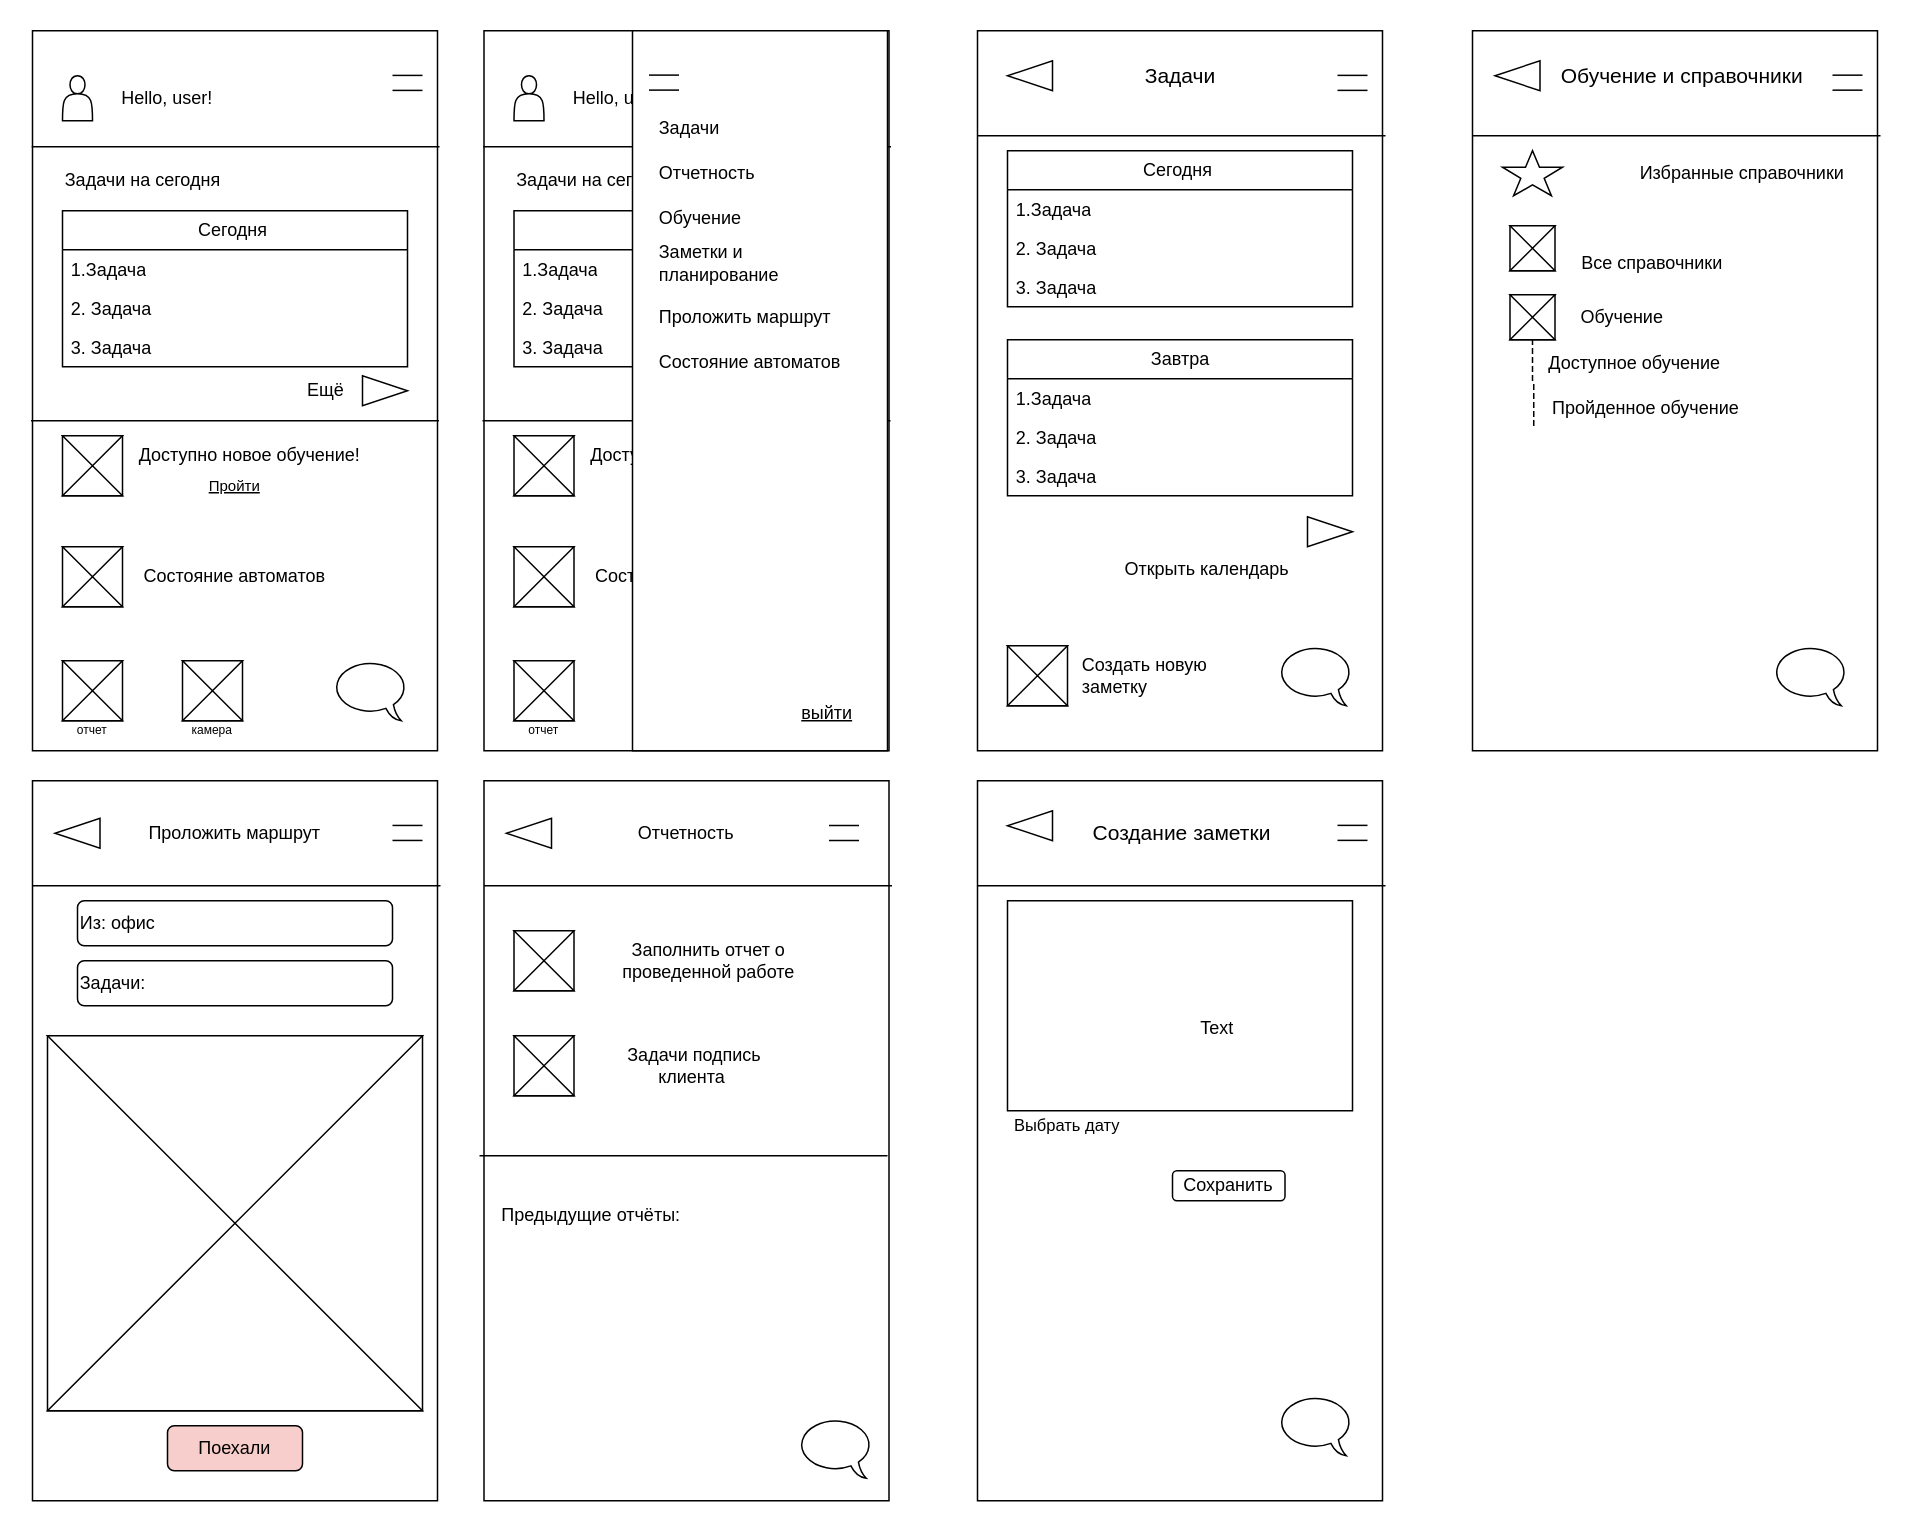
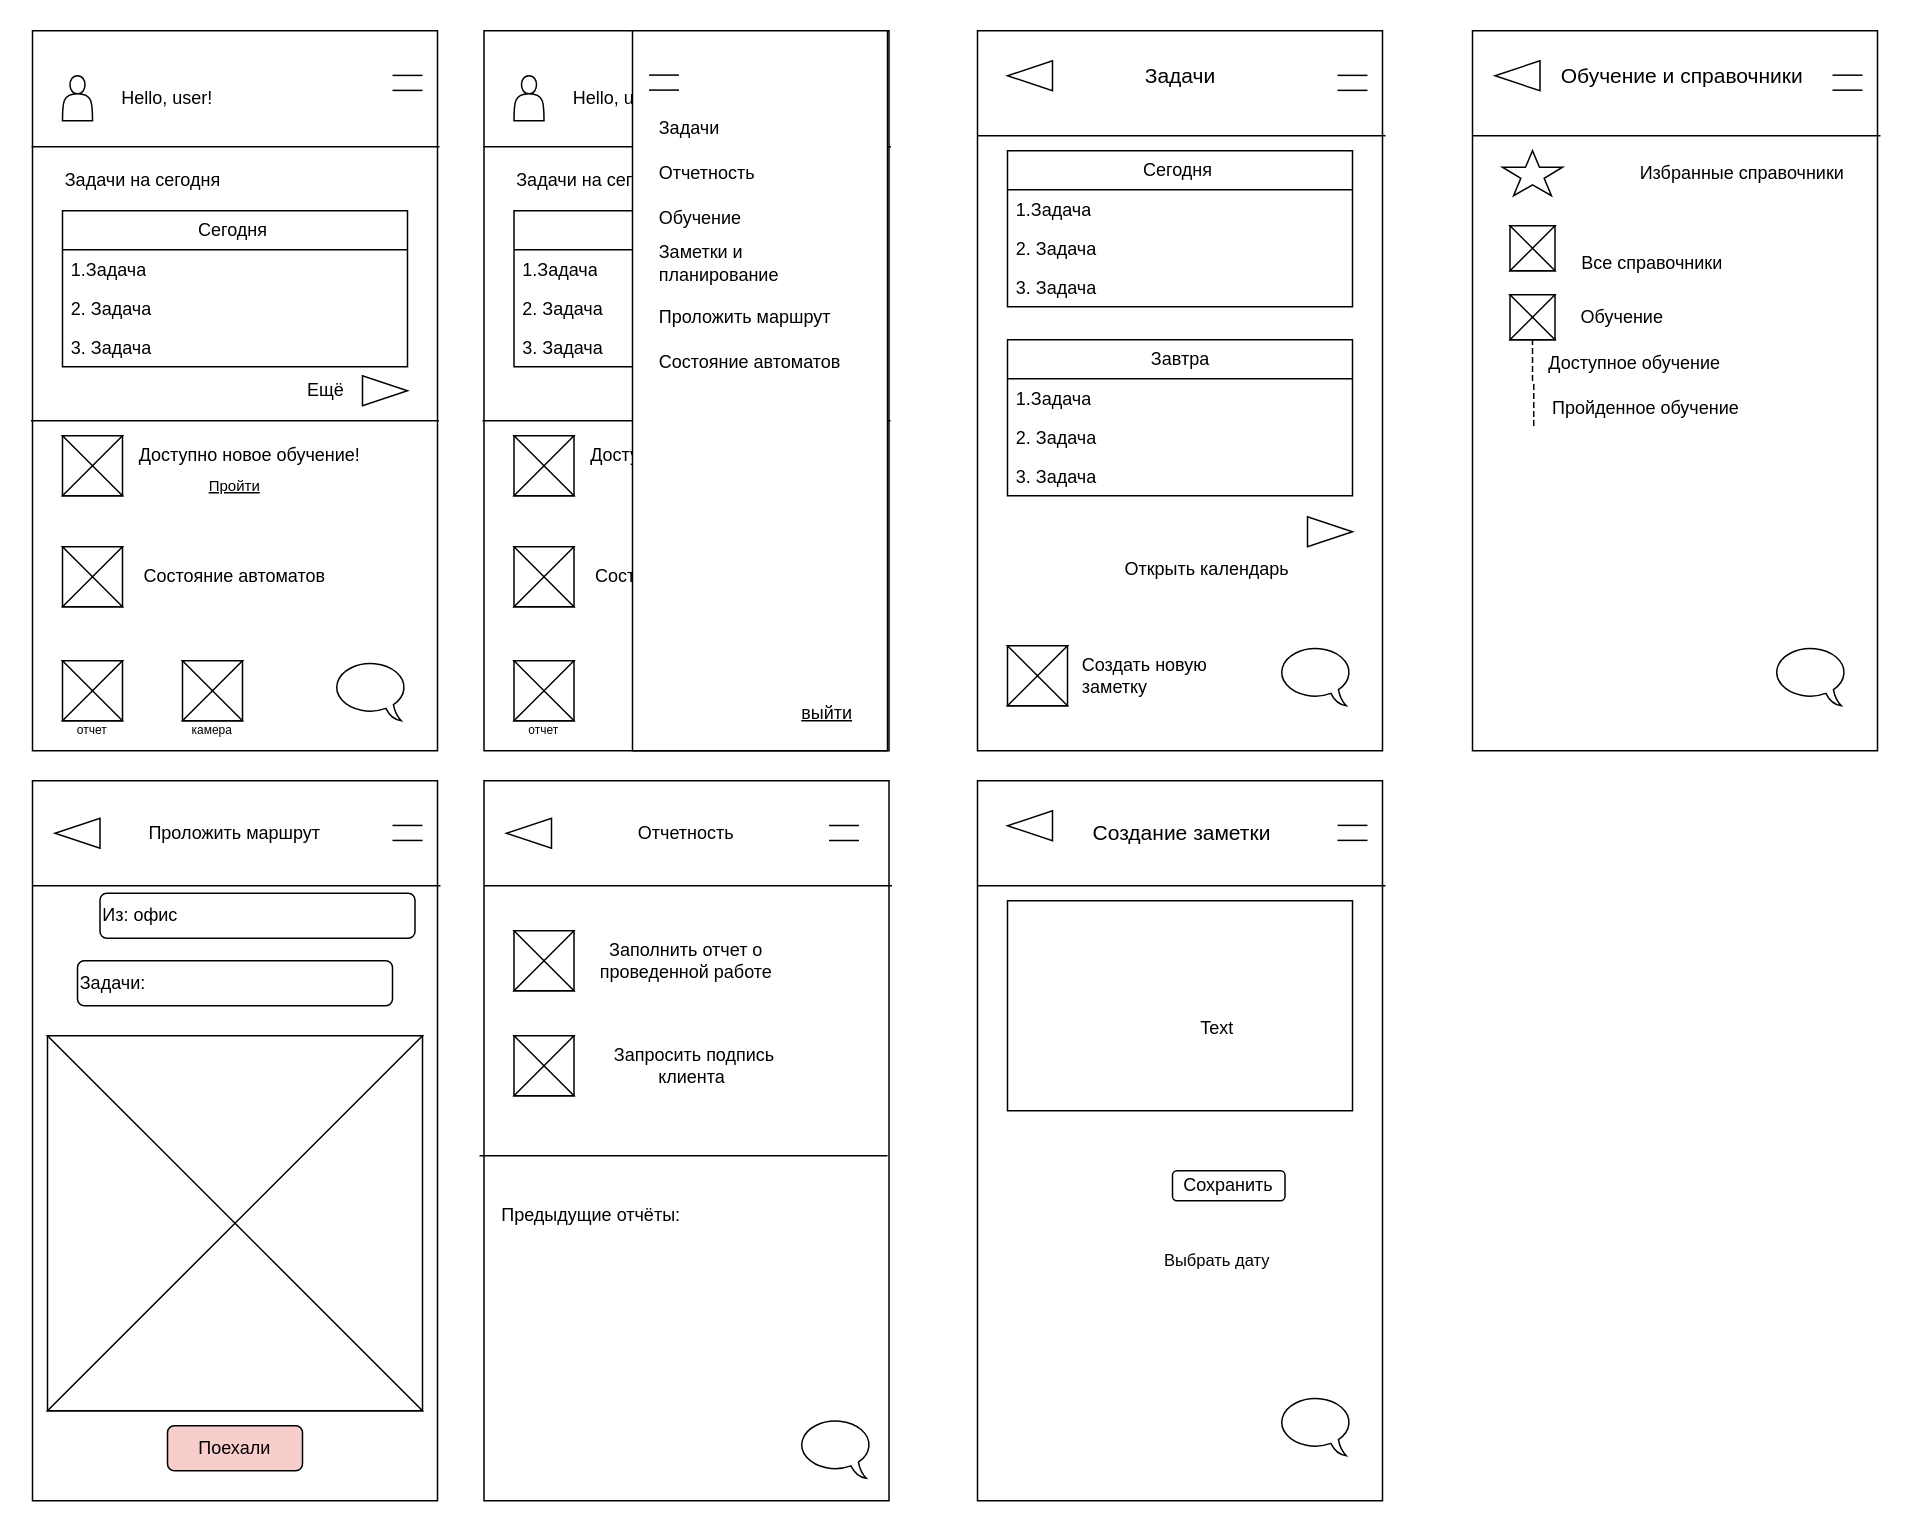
node "Из: офис": moved (235, 923) -> (257, 916)
node "Заполнить отчет о проведенной работе": moved (709, 961) -> (686, 961)
node "Задачи подпись клиента": label "Задачи подпись клиента" -> "Запросить подпись клиента"
node "Выбрать дату": moved (1067, 1126) -> (1217, 1261)
